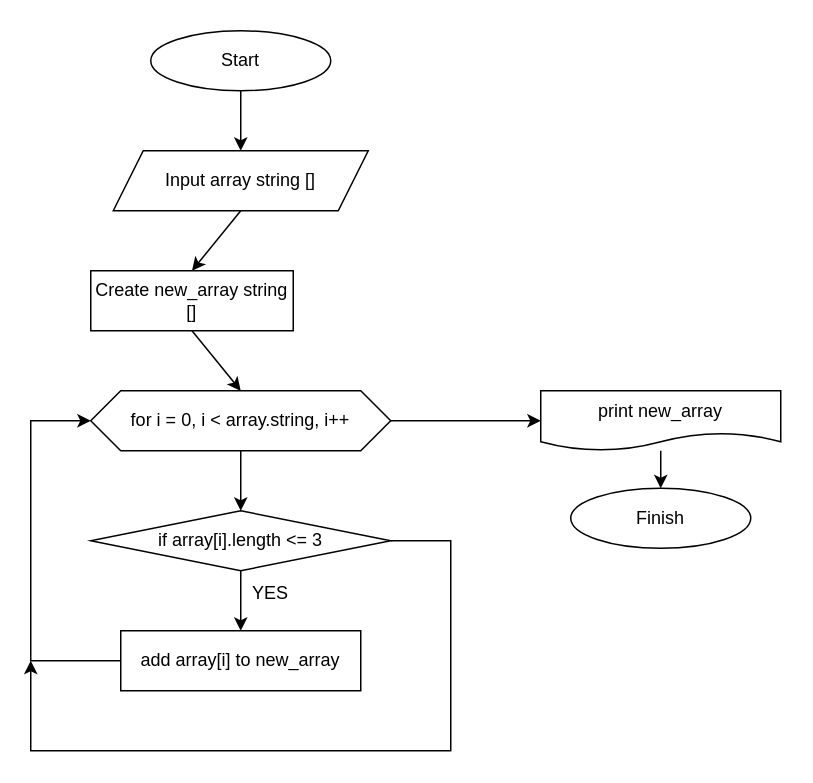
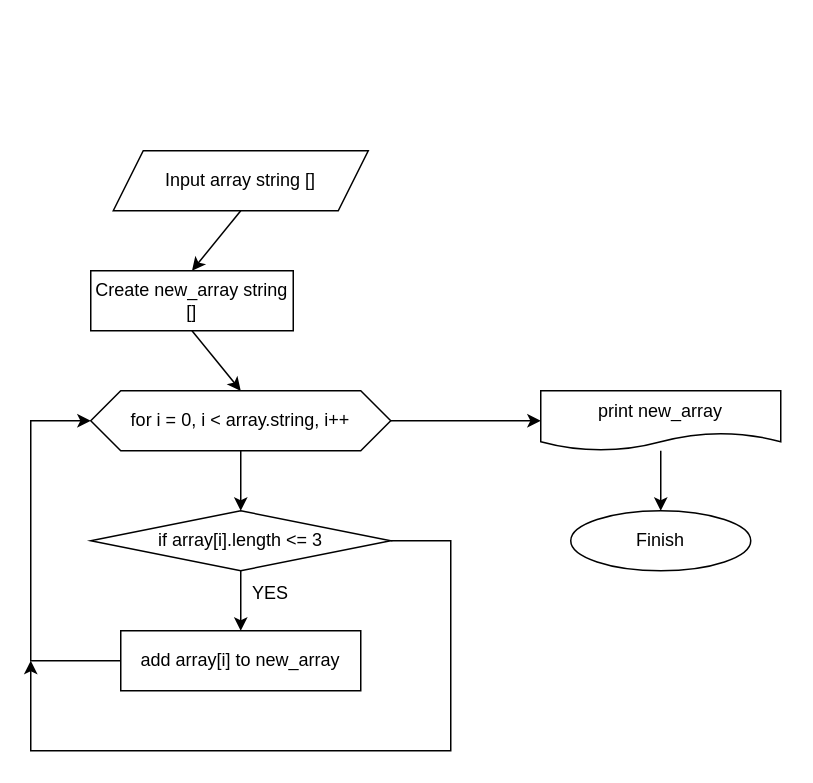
node "Start": removed
edge "Start" -> "Input array string []": removed
node "Finish": moved (661, 518) -> (661, 541)
